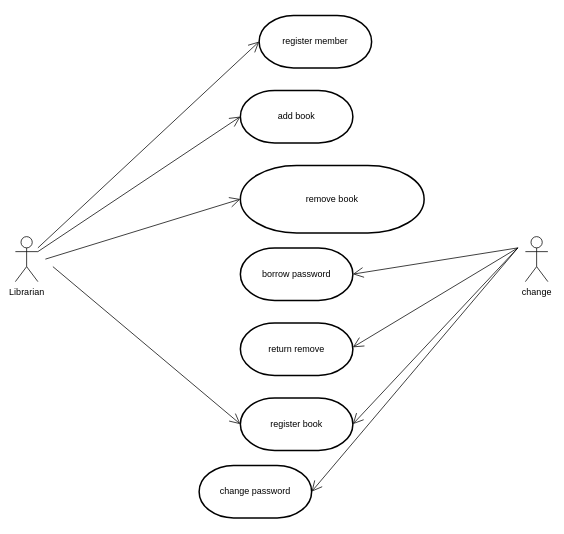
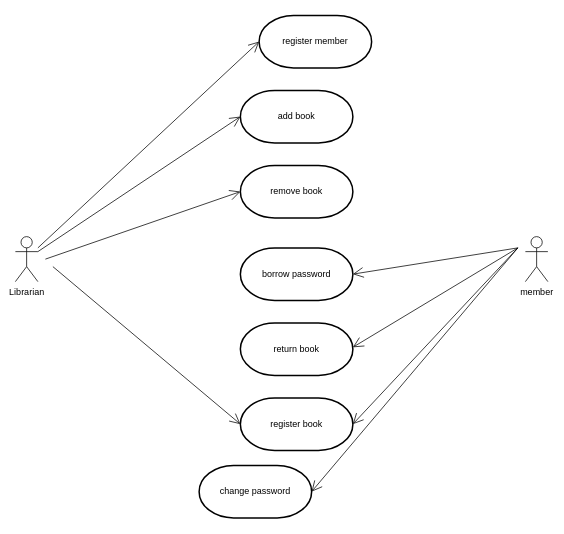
node "remove book": size 184x68 -> 113x53
node "change": label "change" -> "member"
node "return remove": label "return remove" -> "return book"
